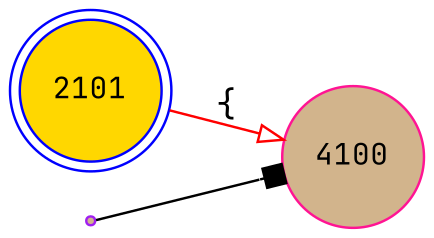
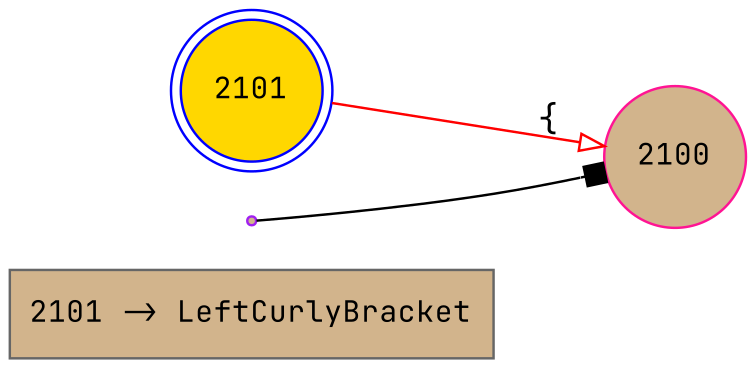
node "4100": label "4100" -> "2100"
node "2101 -> LeftCurlyBracket": added
